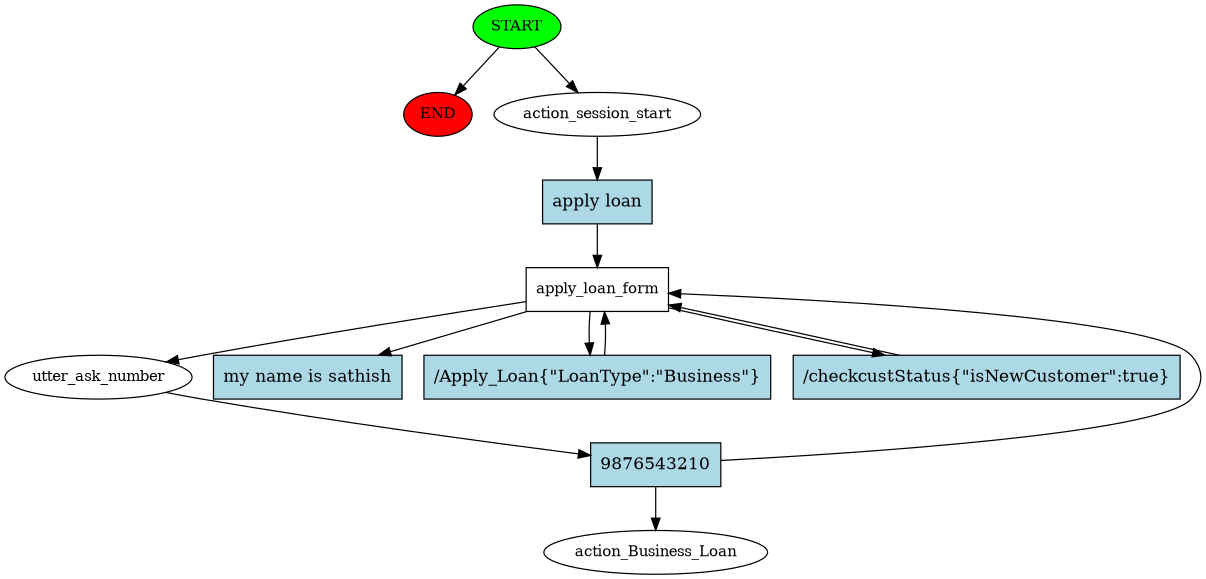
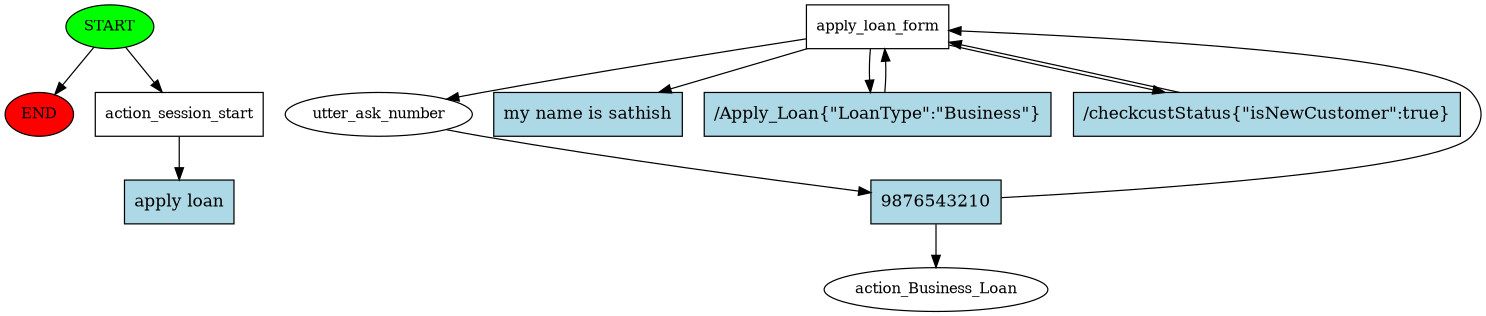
node "action_session_start": shape ellipse -> box
edge "apply loan" -> "apply_loan_form": removed
